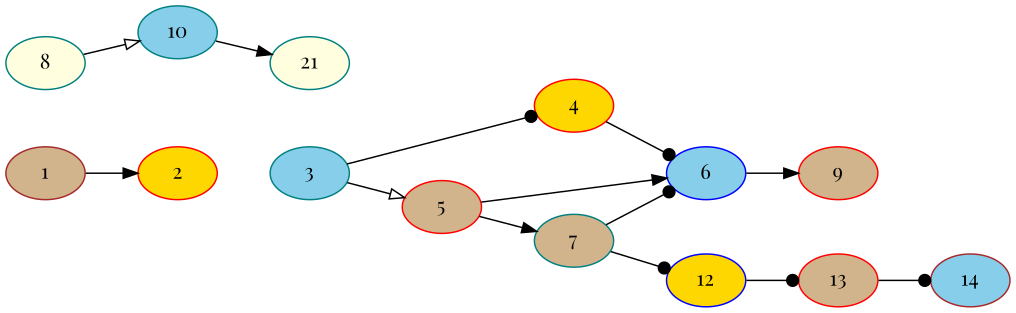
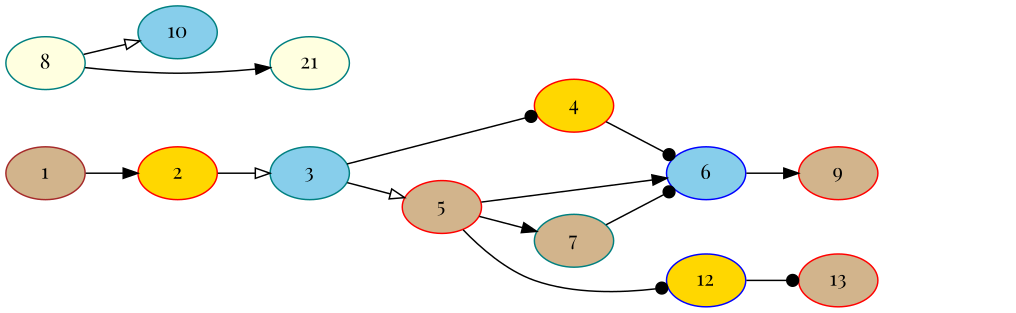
edge "10" -> "21": now "8" -> "21"
edge "2" -> "3": added
edge "7" -> "12": now "5" -> "12"
node "14": removed
